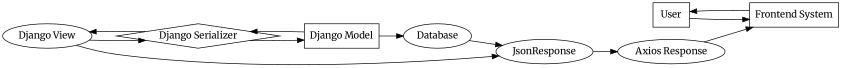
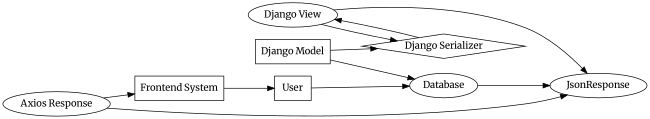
edge "User" -> "Frontend System": now "User" -> "Database"
edge "Django Serializer" -> "Django Model": removed
edge "JsonResponse" -> "Axios Response": reversed
